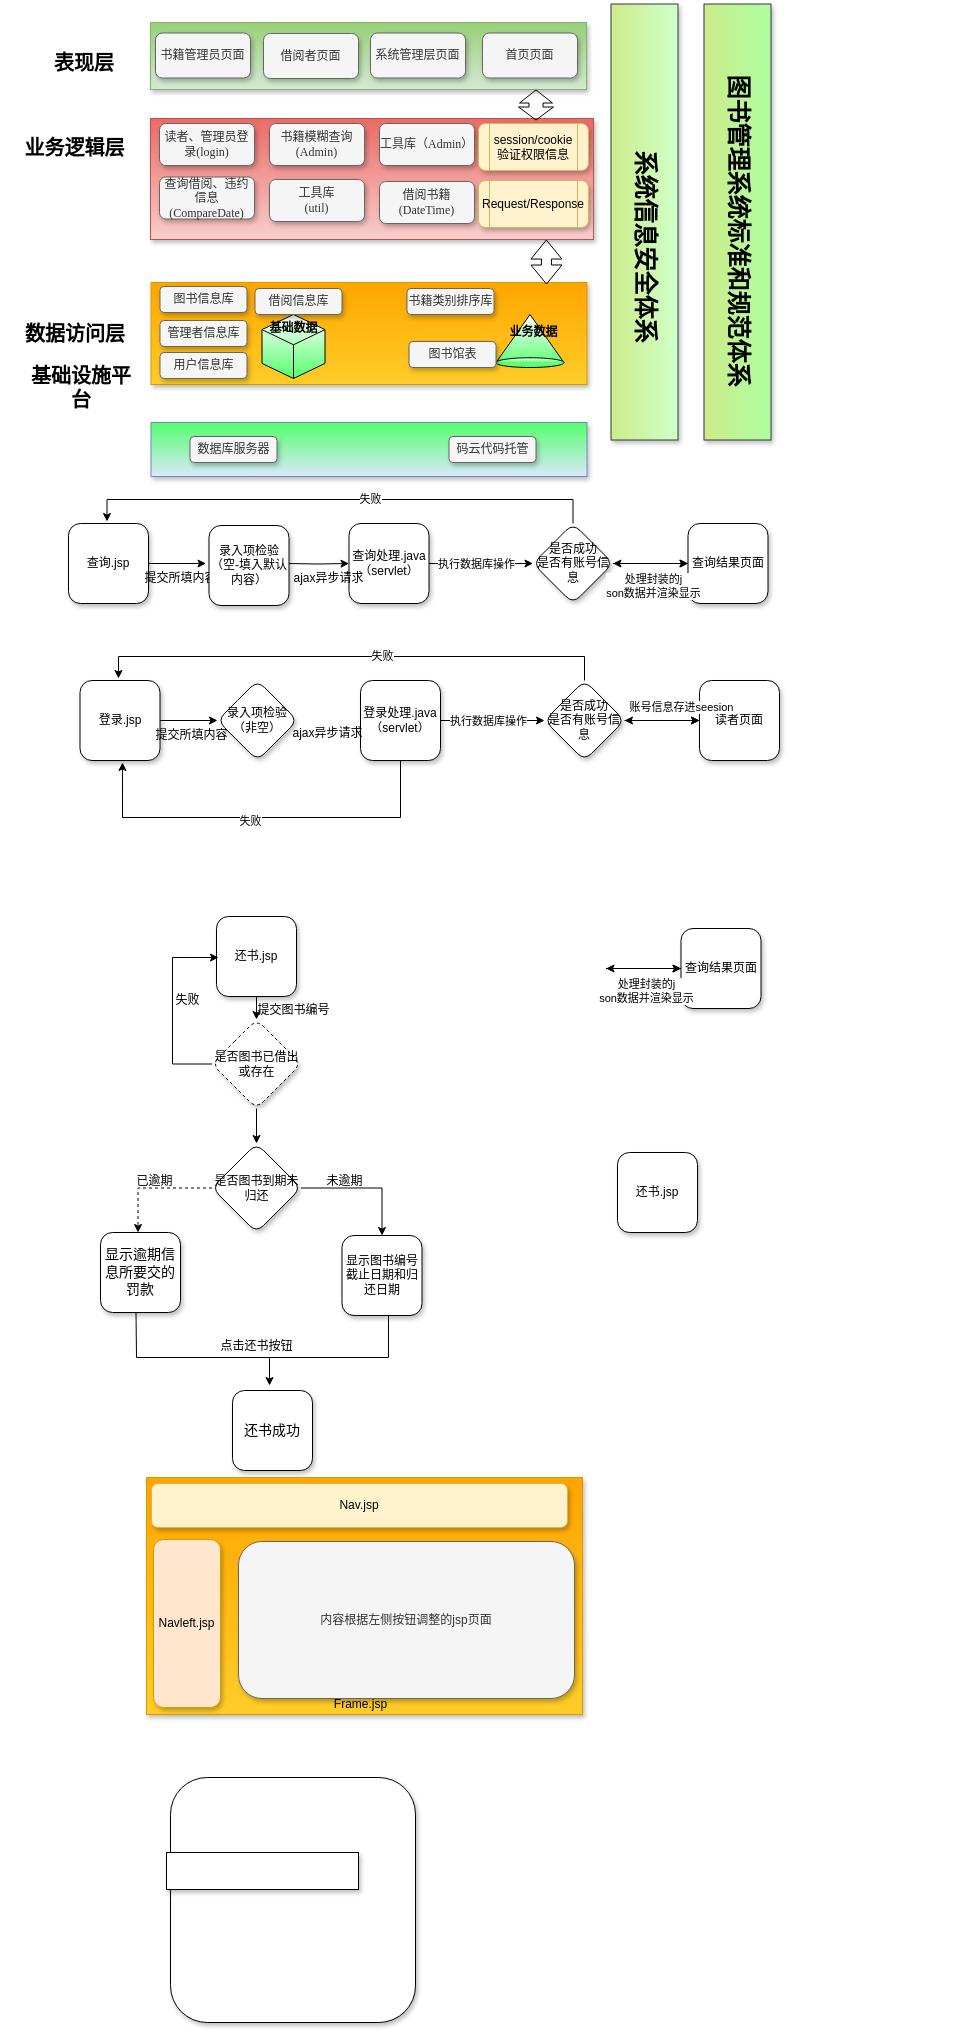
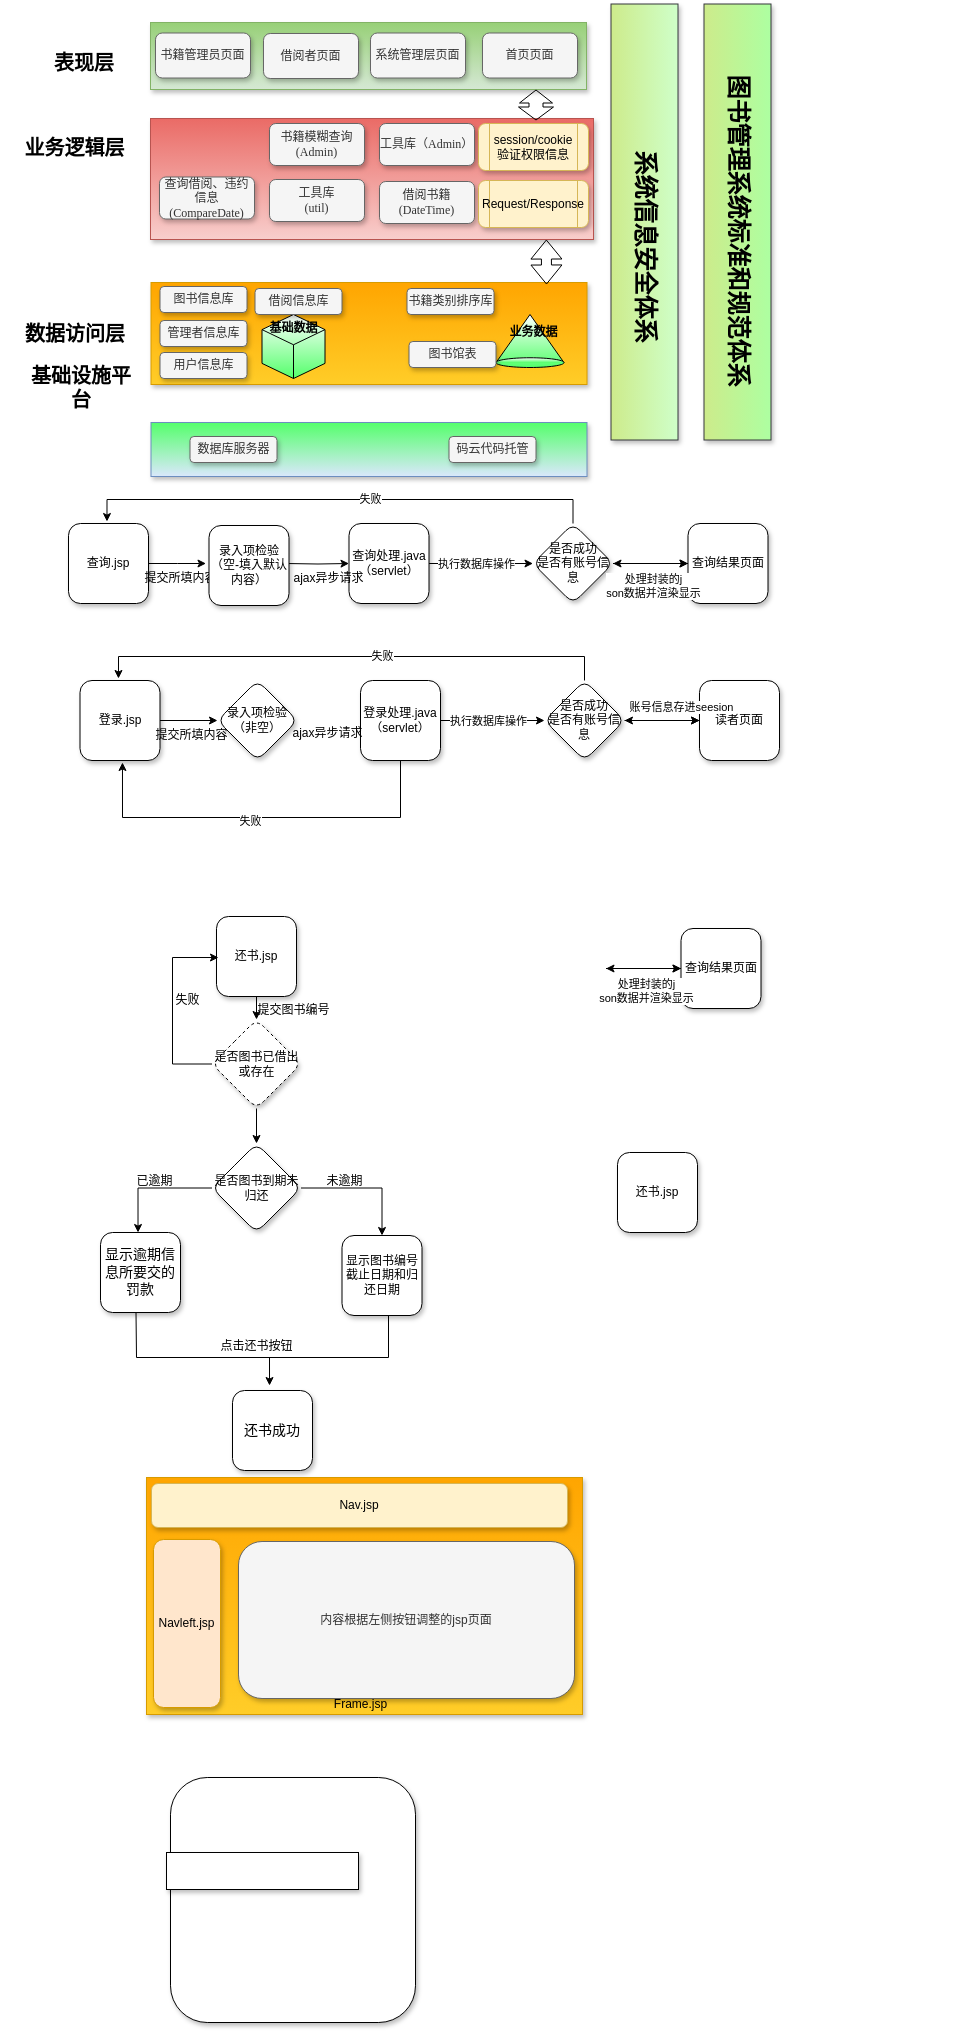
node "读者、管理员登录(login)": removed
edge "是否图书到期未归还" -> "显示逾期信息所要交的罚款": style dashed -> solid
